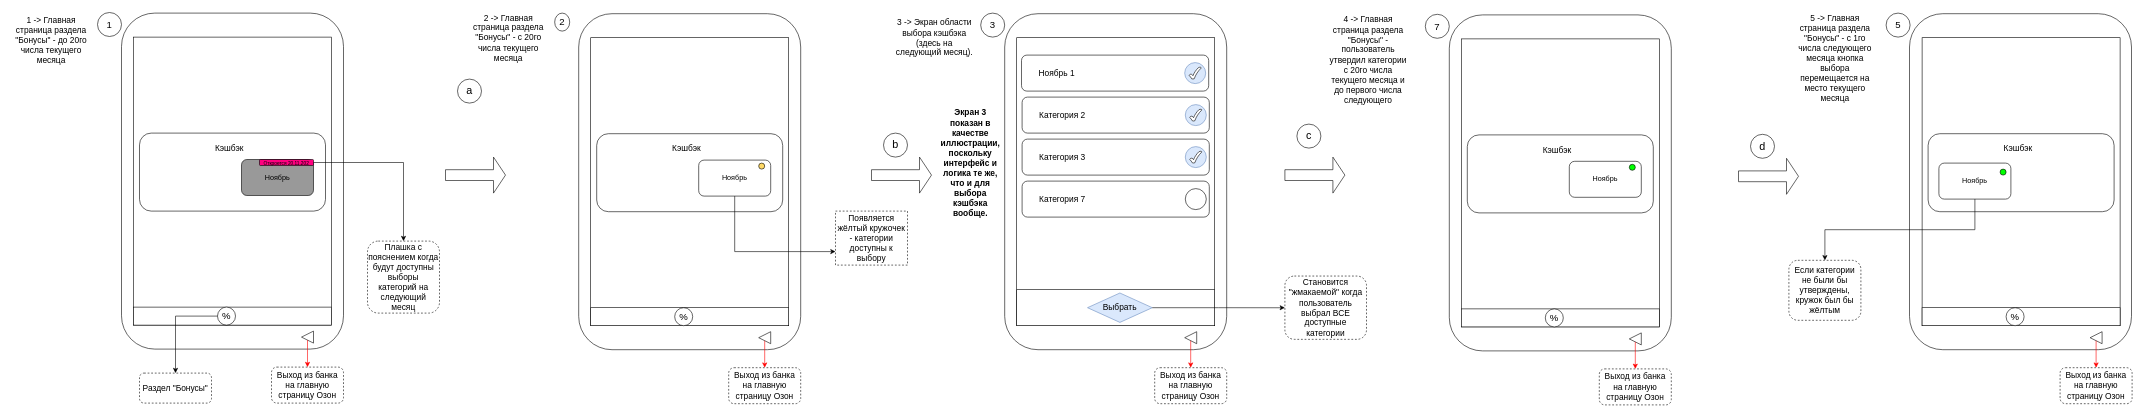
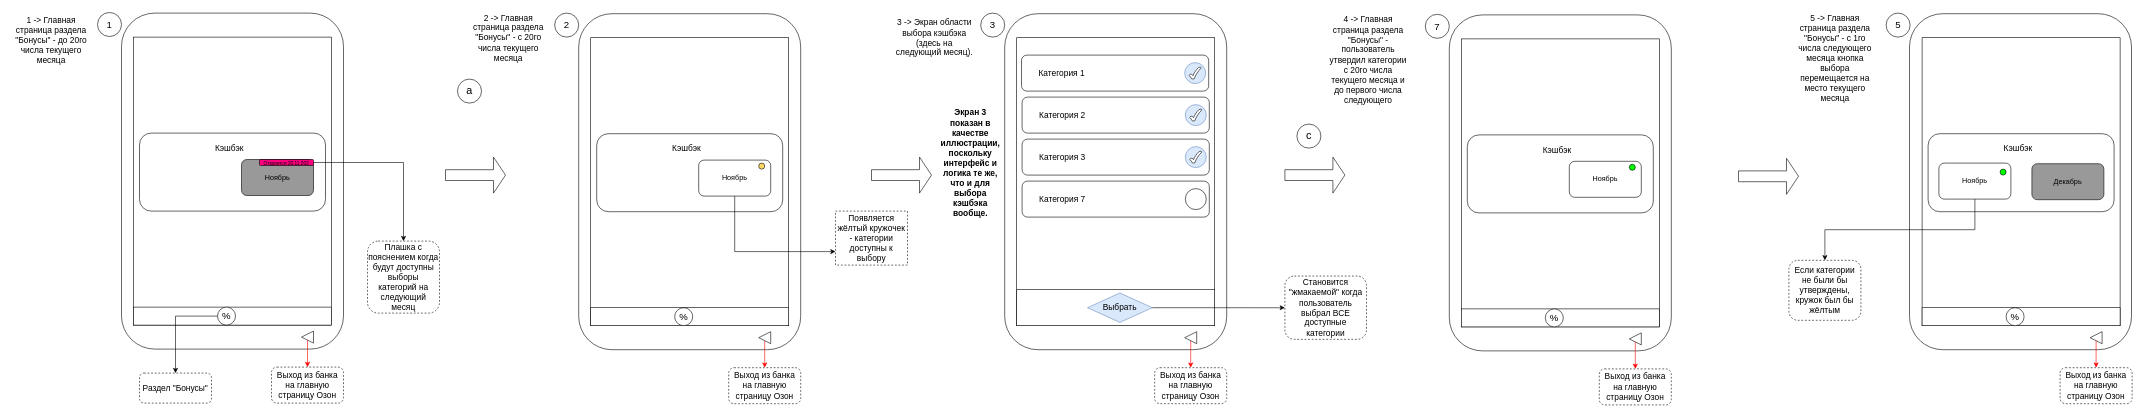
node "2": size 15x18 -> 24x24
node "Ноябрь 1": label "Ноябрь 1" -> "Категория 1"
node "b": removed
node "d": removed
node "Декабрь": added
